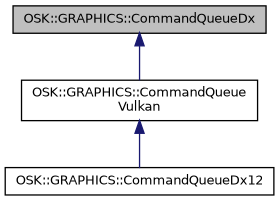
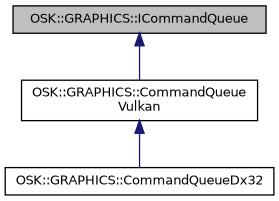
node "OSK::GRAPHICS::CommandQueueDx": label "OSK::GRAPHICS::CommandQueueDx" -> "OSK::GRAPHICS::ICommandQueue"
node "OSK::GRAPHICS::CommandQueueDx12": label "OSK::GRAPHICS::CommandQueueDx12" -> "OSK::GRAPHICS::CommandQueueDx32"
